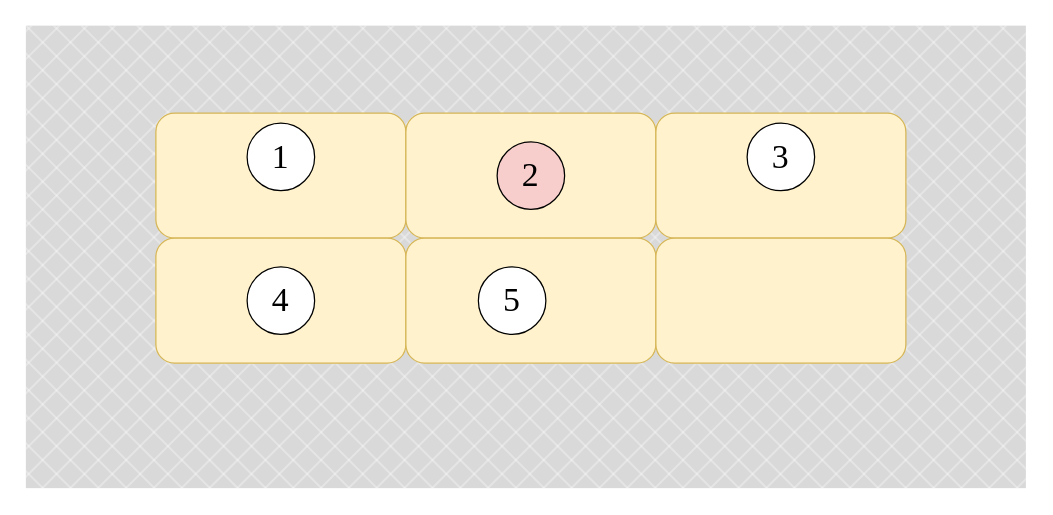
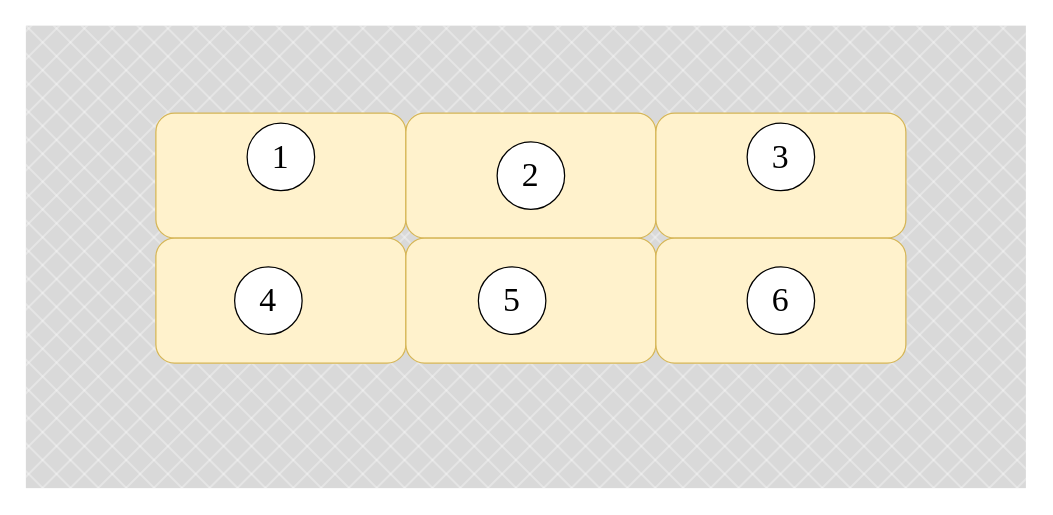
node "2": fillcolor #f8cecc -> #ffffff
node "4": moved (281, 301) -> (268, 301)
node "6": added
